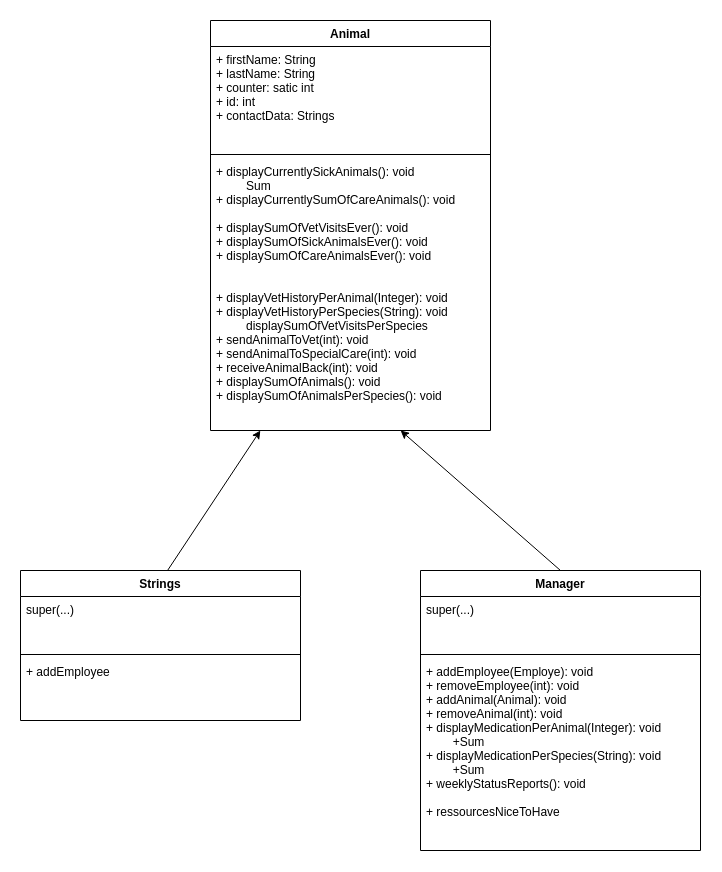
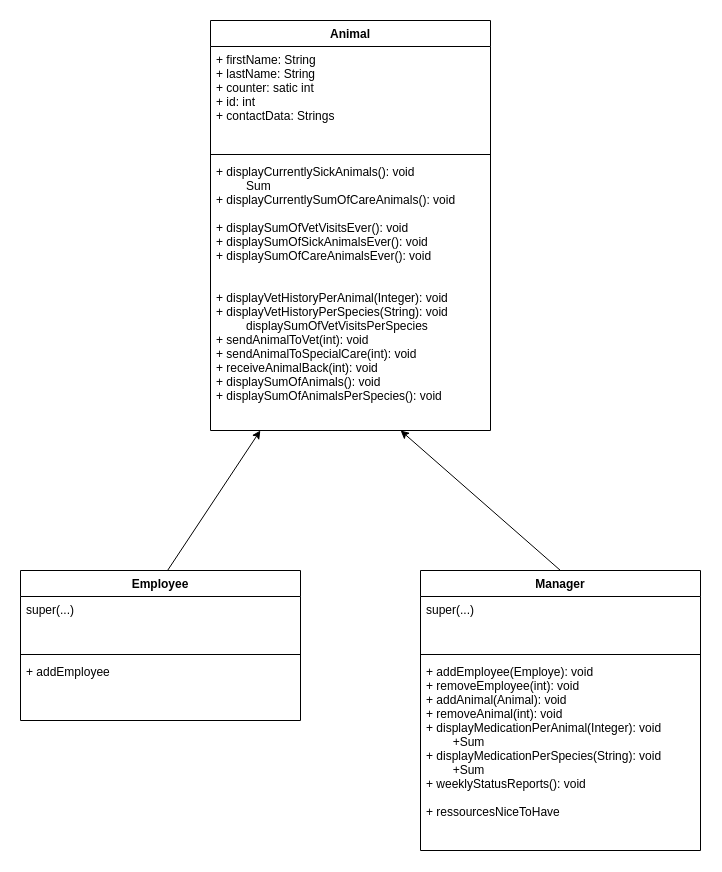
node "Strings": label "Strings" -> "Employee"
